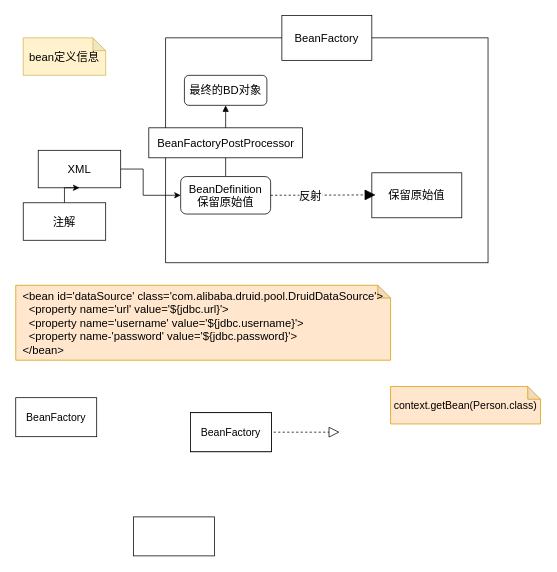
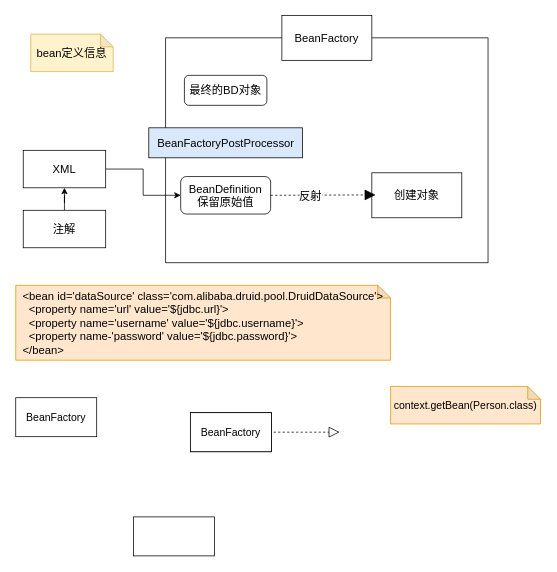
node "bean定义信息": moved (64, 57) -> (72, 53)
node "BeanFactoryPostProcessor": fillcolor #ffffff -> #dae8fc
edge "BeanDefinition 保留原始值" -> "最终的BD对象": removed
node "XML": moved (79, 169) -> (64, 169)
node "保留原始值": label "保留原始值" -> "创建对象"
node "注解": moved (64, 222) -> (64, 229)
